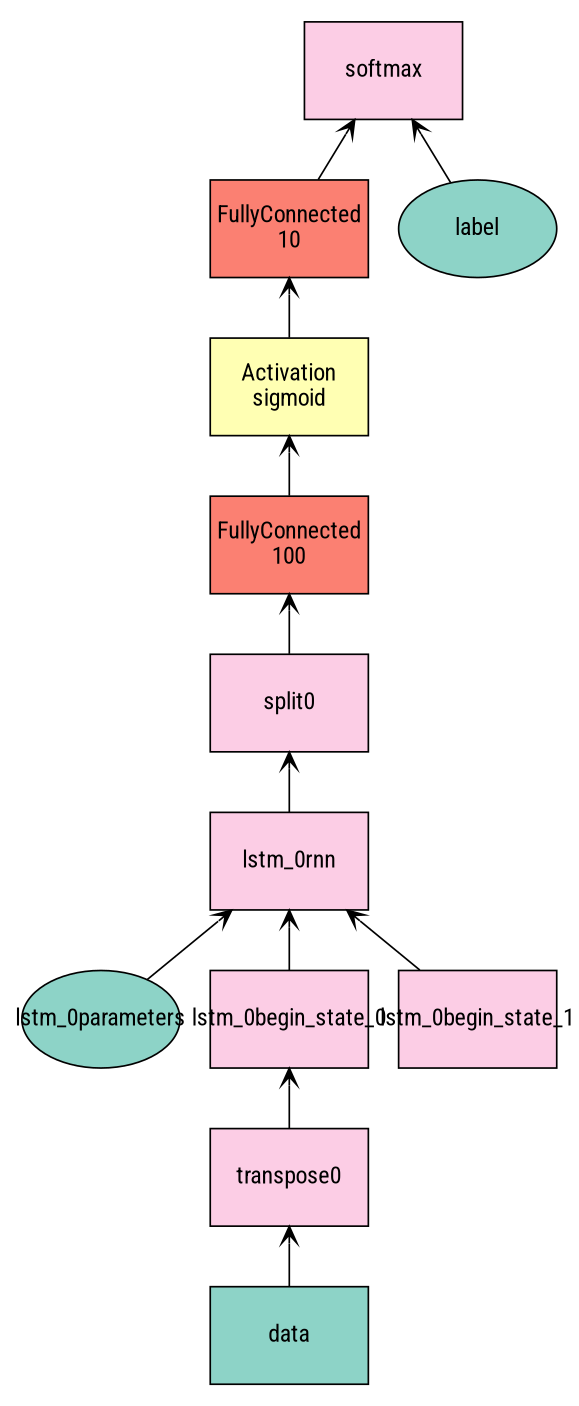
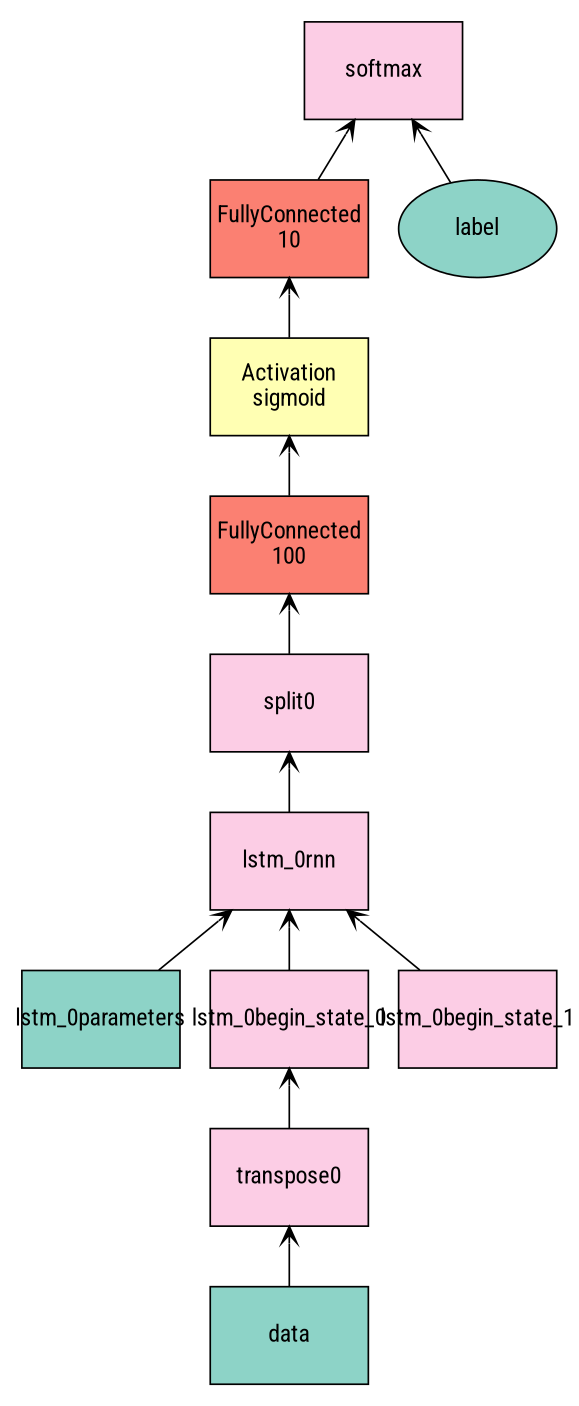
node "lstm_0parameters": shape ellipse -> box
